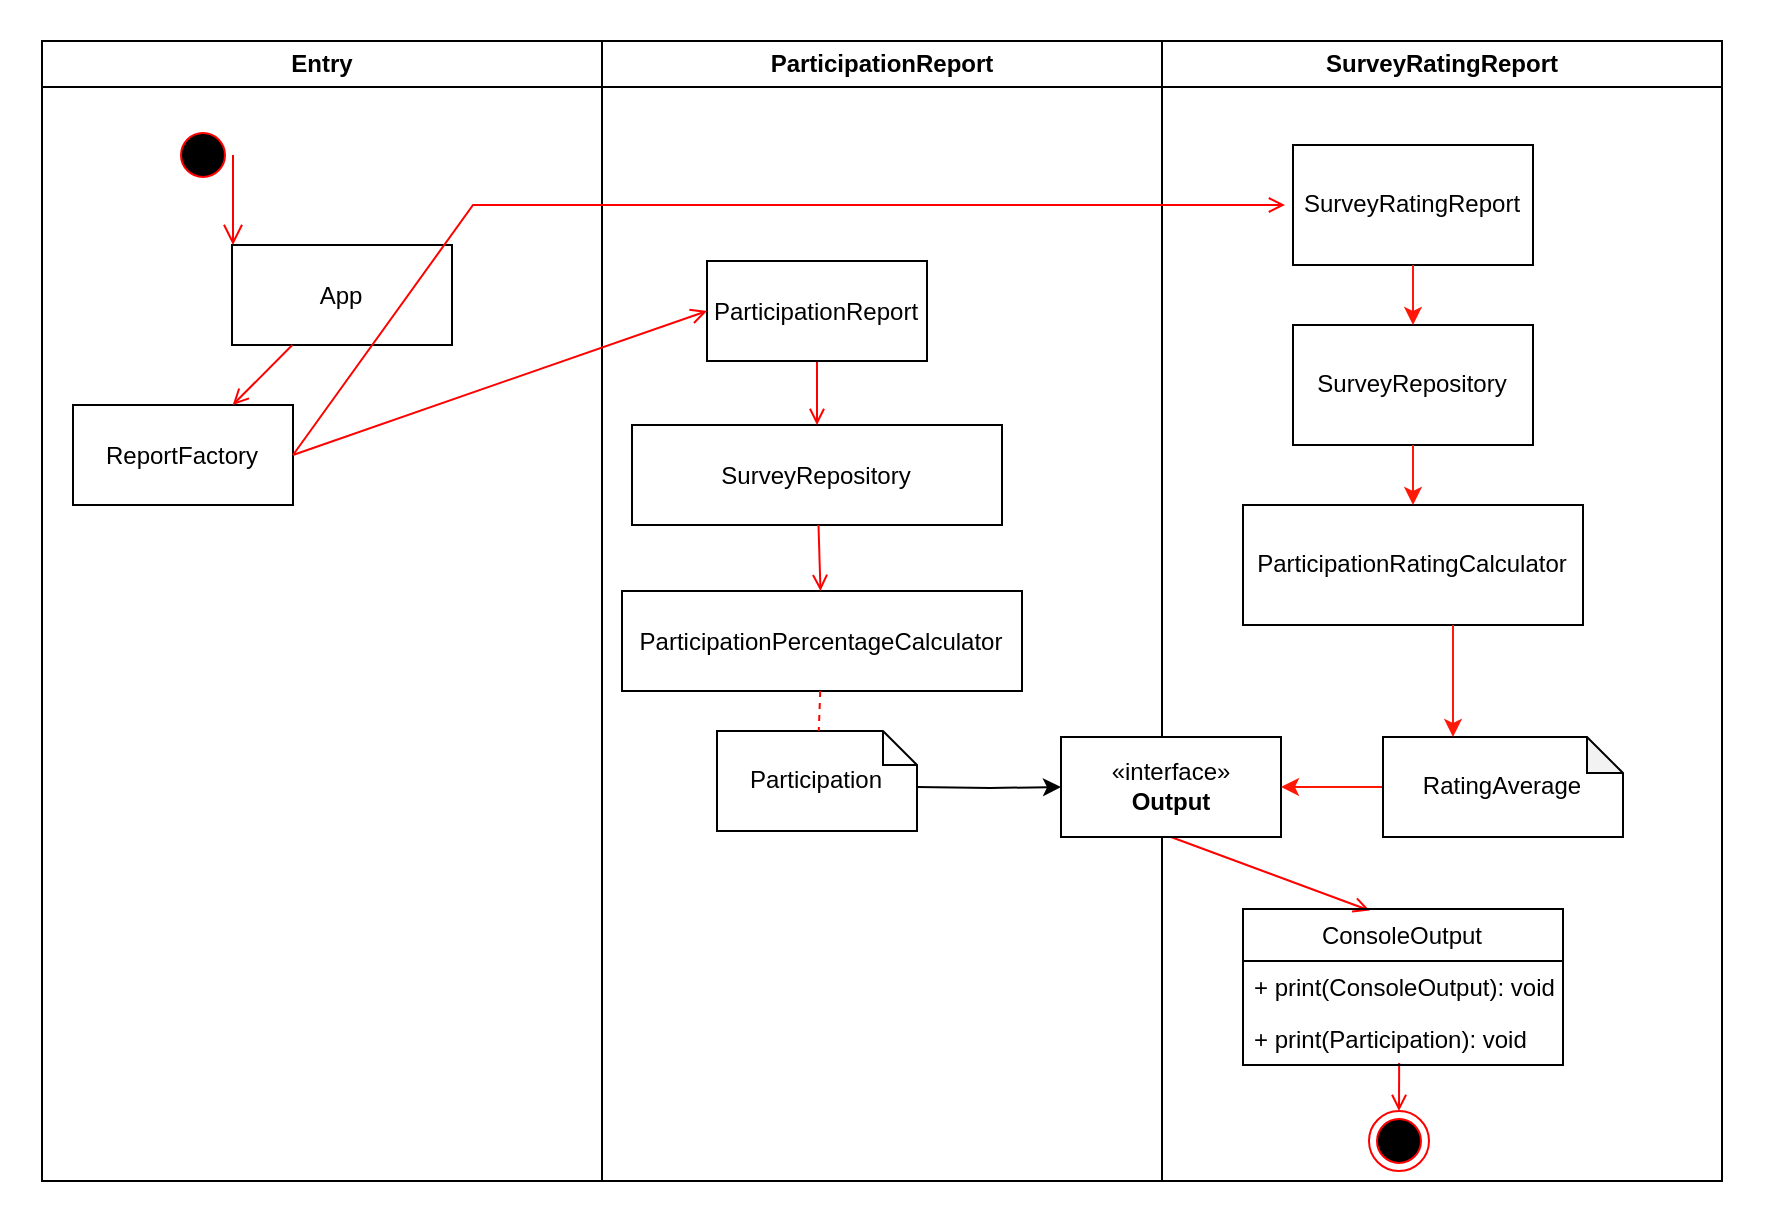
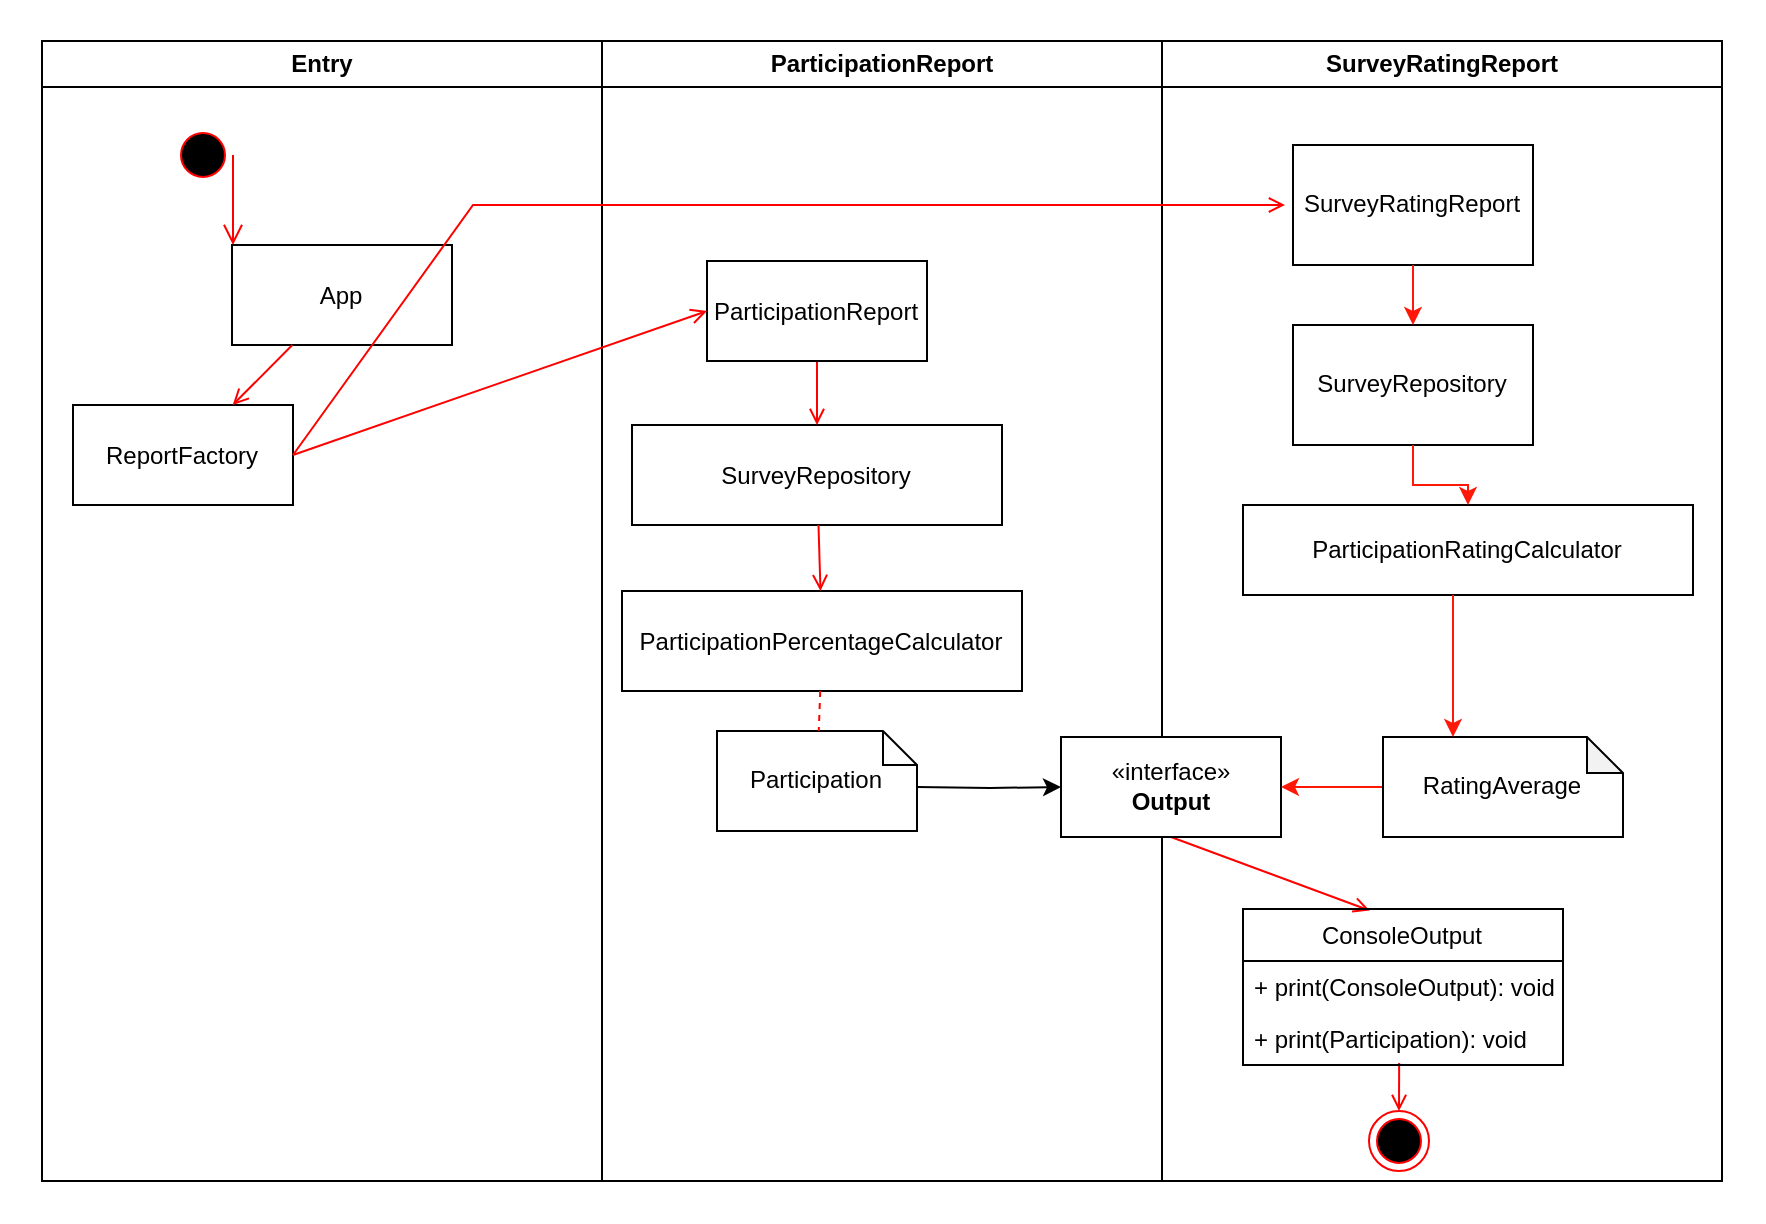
node "ParticipationRatingCalculator": size 340x120 -> 450x90
